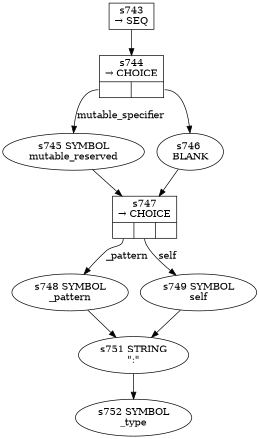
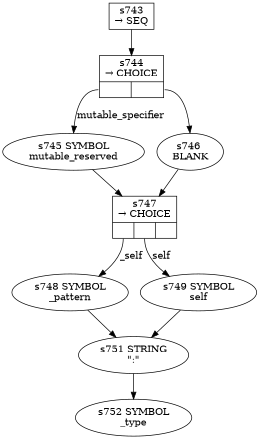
edge "s747" -> "s748 SYMBOL _pattern": label "_pattern" -> "_self"
